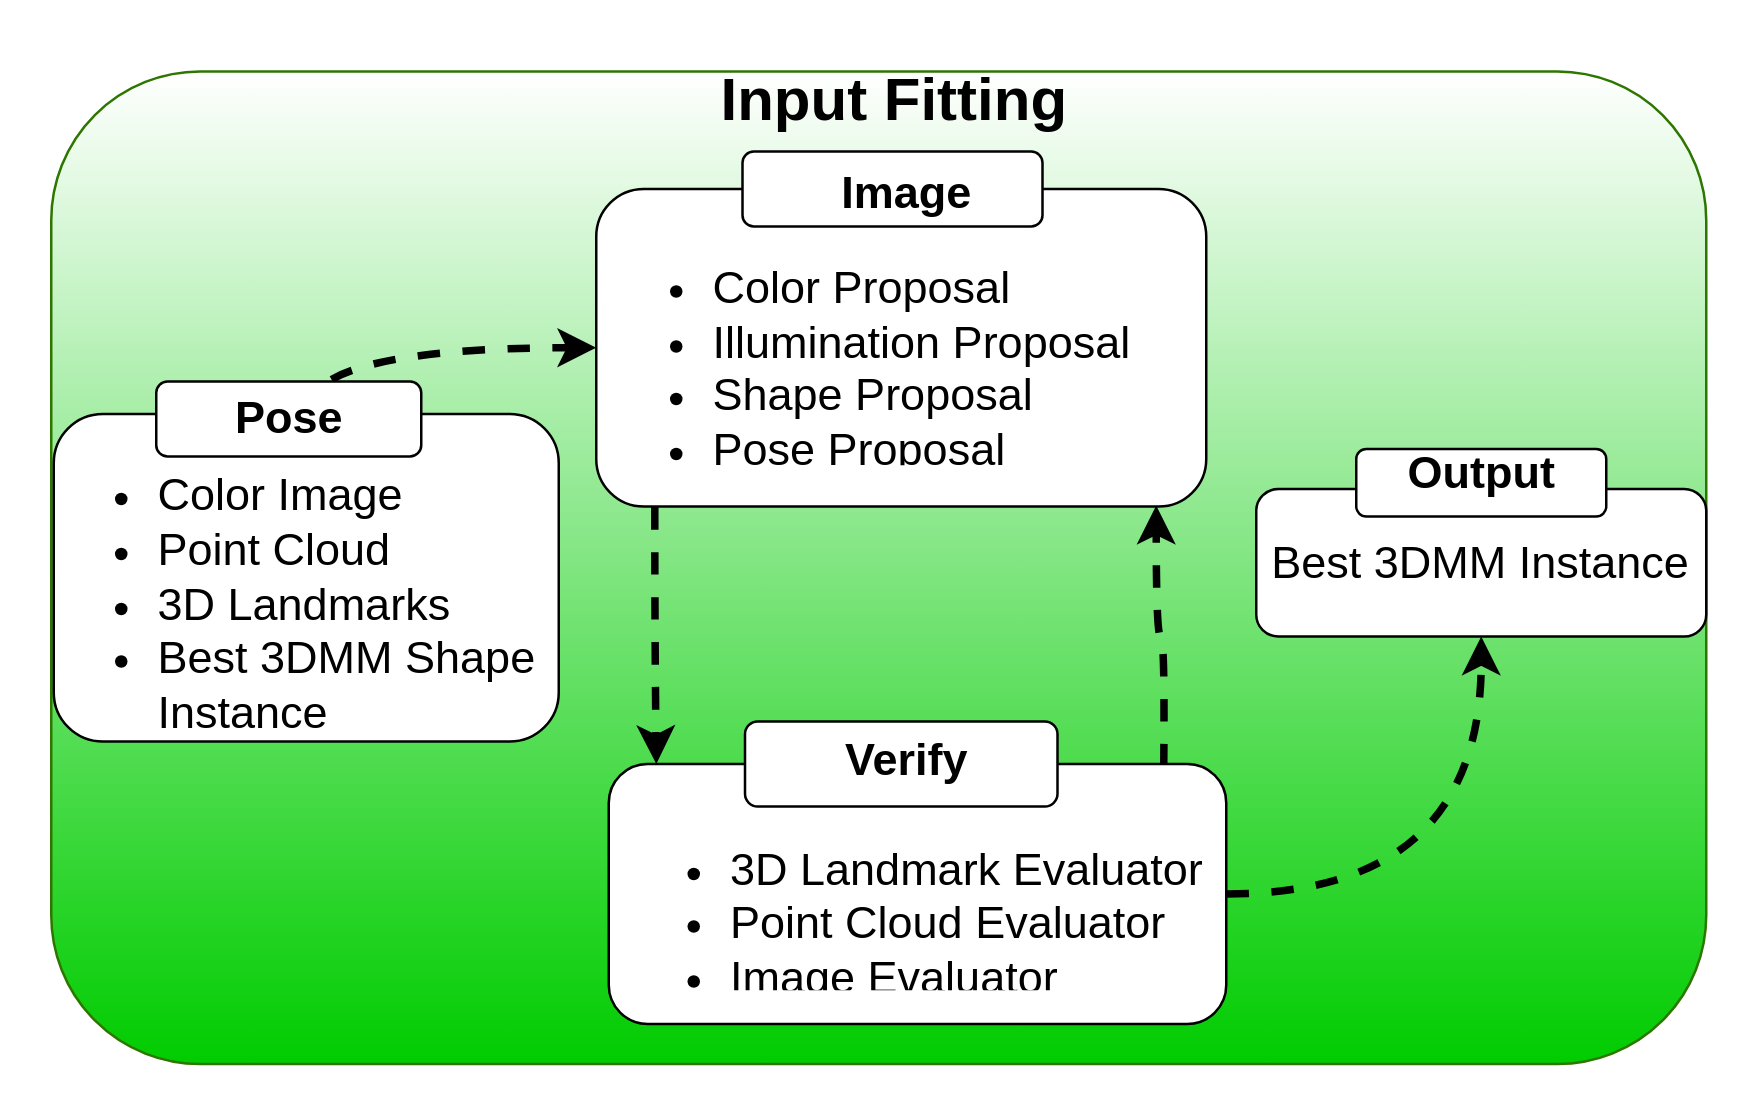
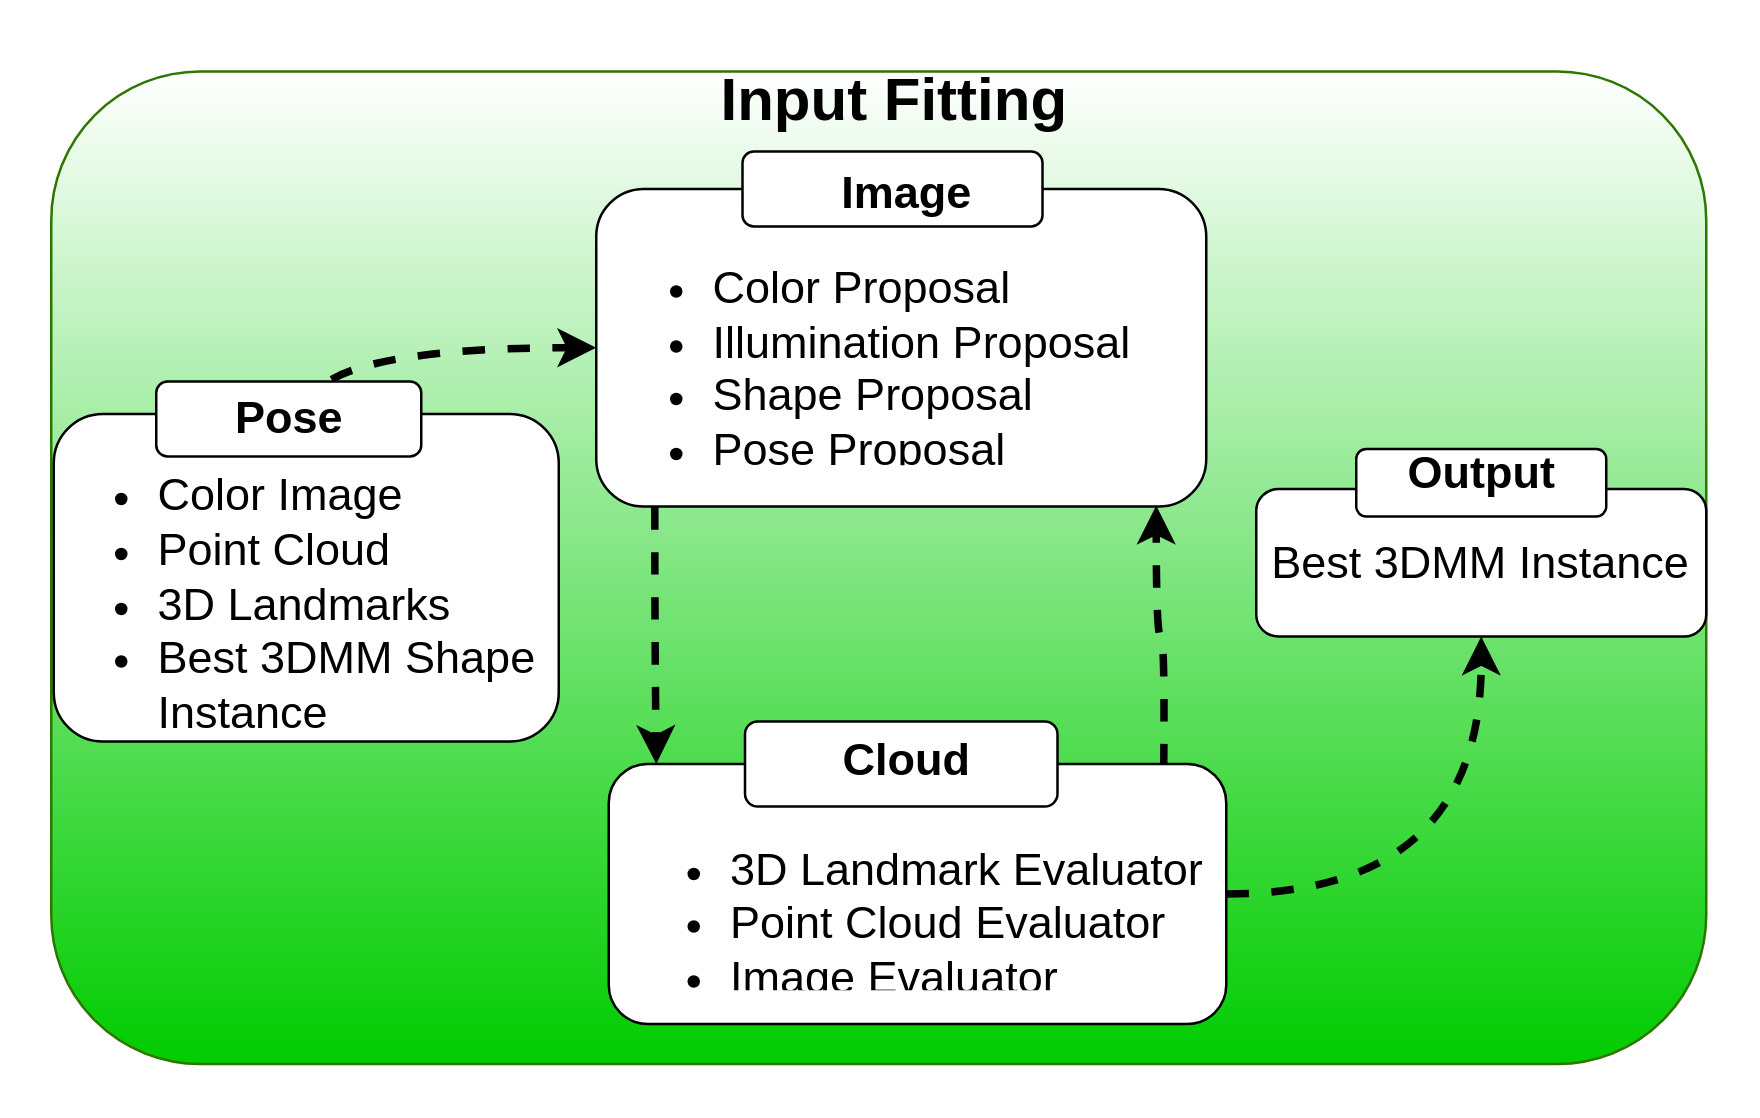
node "Verify": label "Verify" -> "Cloud"
